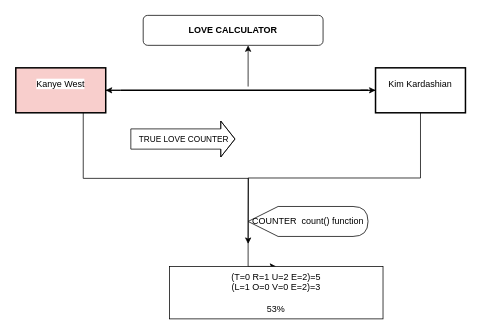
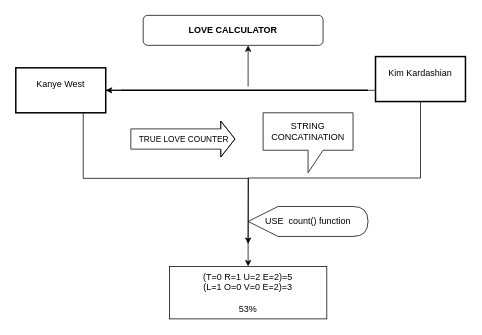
node "Kanye West": fillcolor #f8cecc -> #ffffff
node "Kim Kardashian": moved (420, 90) -> (420, 79)
node "STRING CONCATINATION": added
node "COUNTER count() function": label "COUNTER count() function" -> "USE count() function"
node "(T=0 R=1 U=2 E=2)=5 (L=1 O=0 V=0 E=2)=3 53%": size 214x53 -> 158x53
